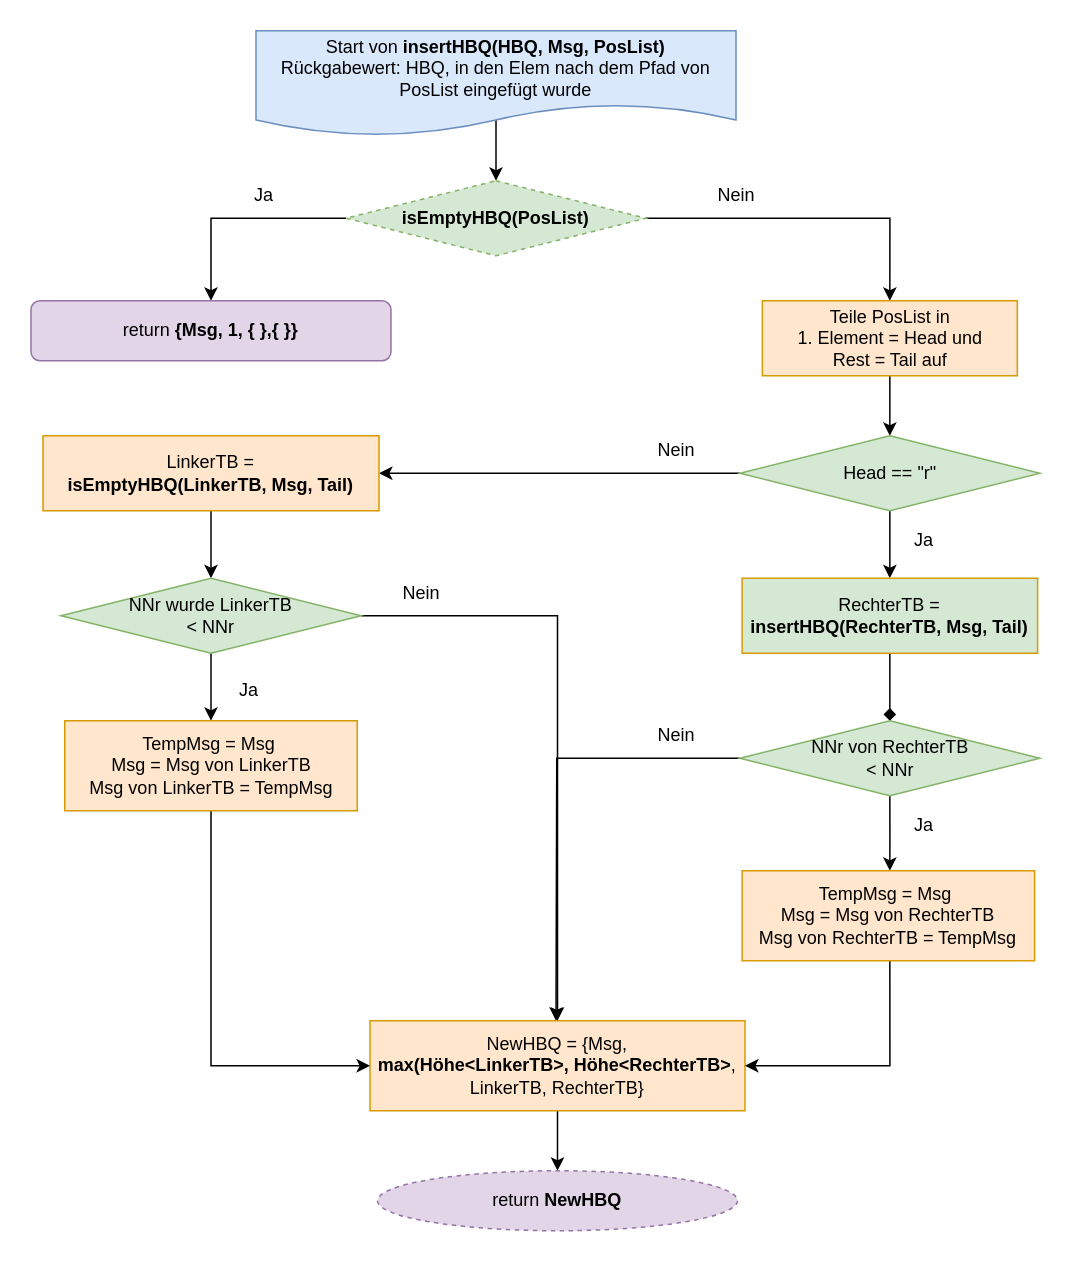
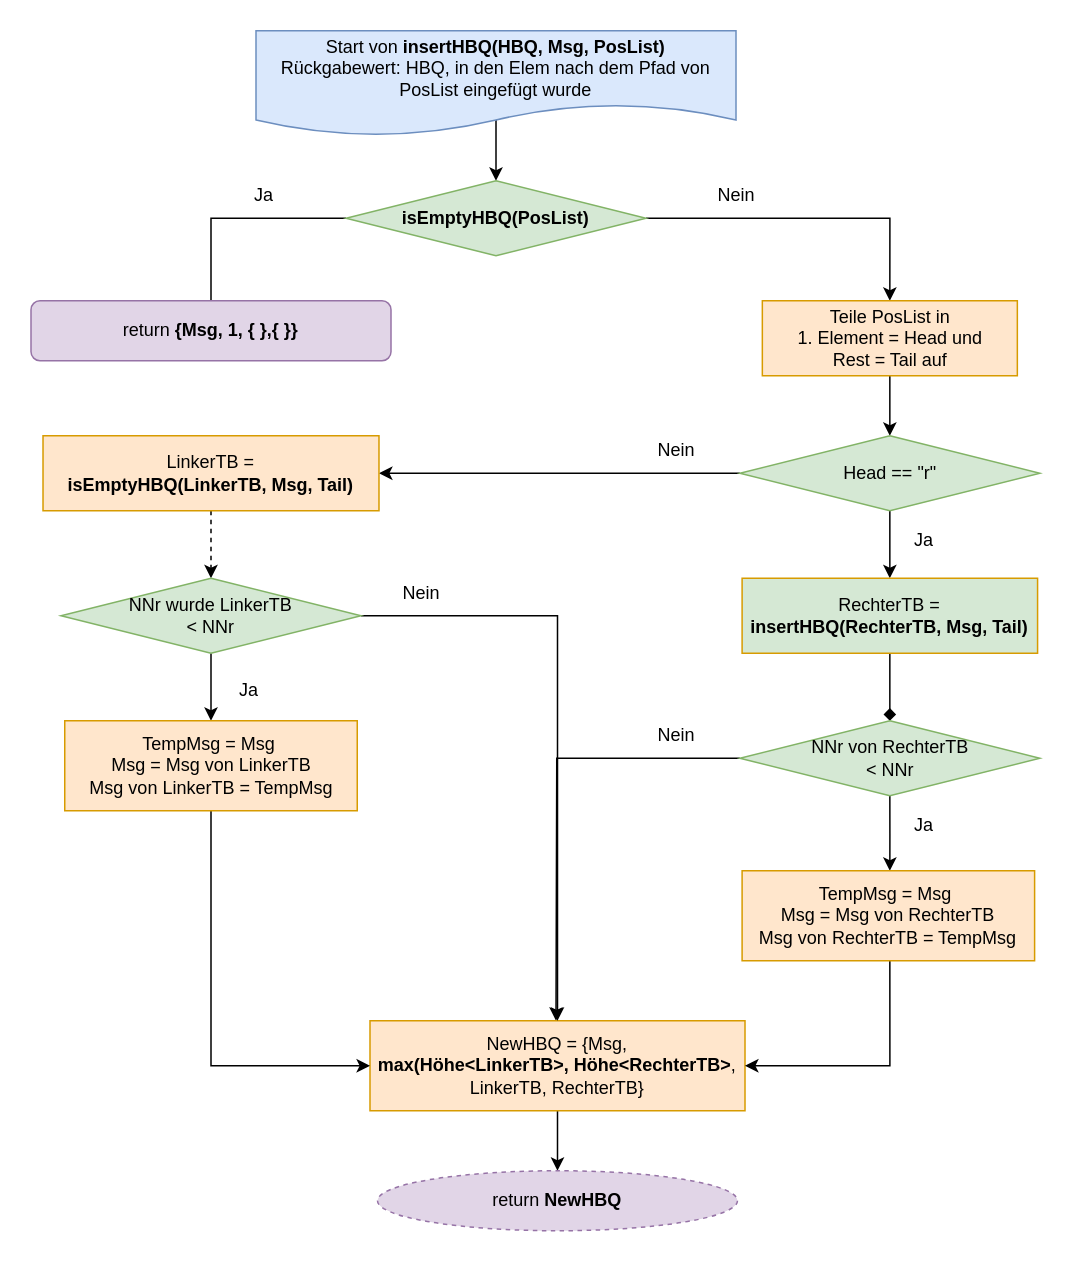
node "isEmptyHBQ(PosList)": style dashed -> solid
edge "isEmptyHBQ(PosList)" -> "return {Msg, 1, { },{ }}": arrowhead classic -> none
edge "LinkerTB = isEmptyHBQ(LinkerTB, Msg, Tail)" -> "NNr wurde LinkerTB < NNr": style solid -> dashed
